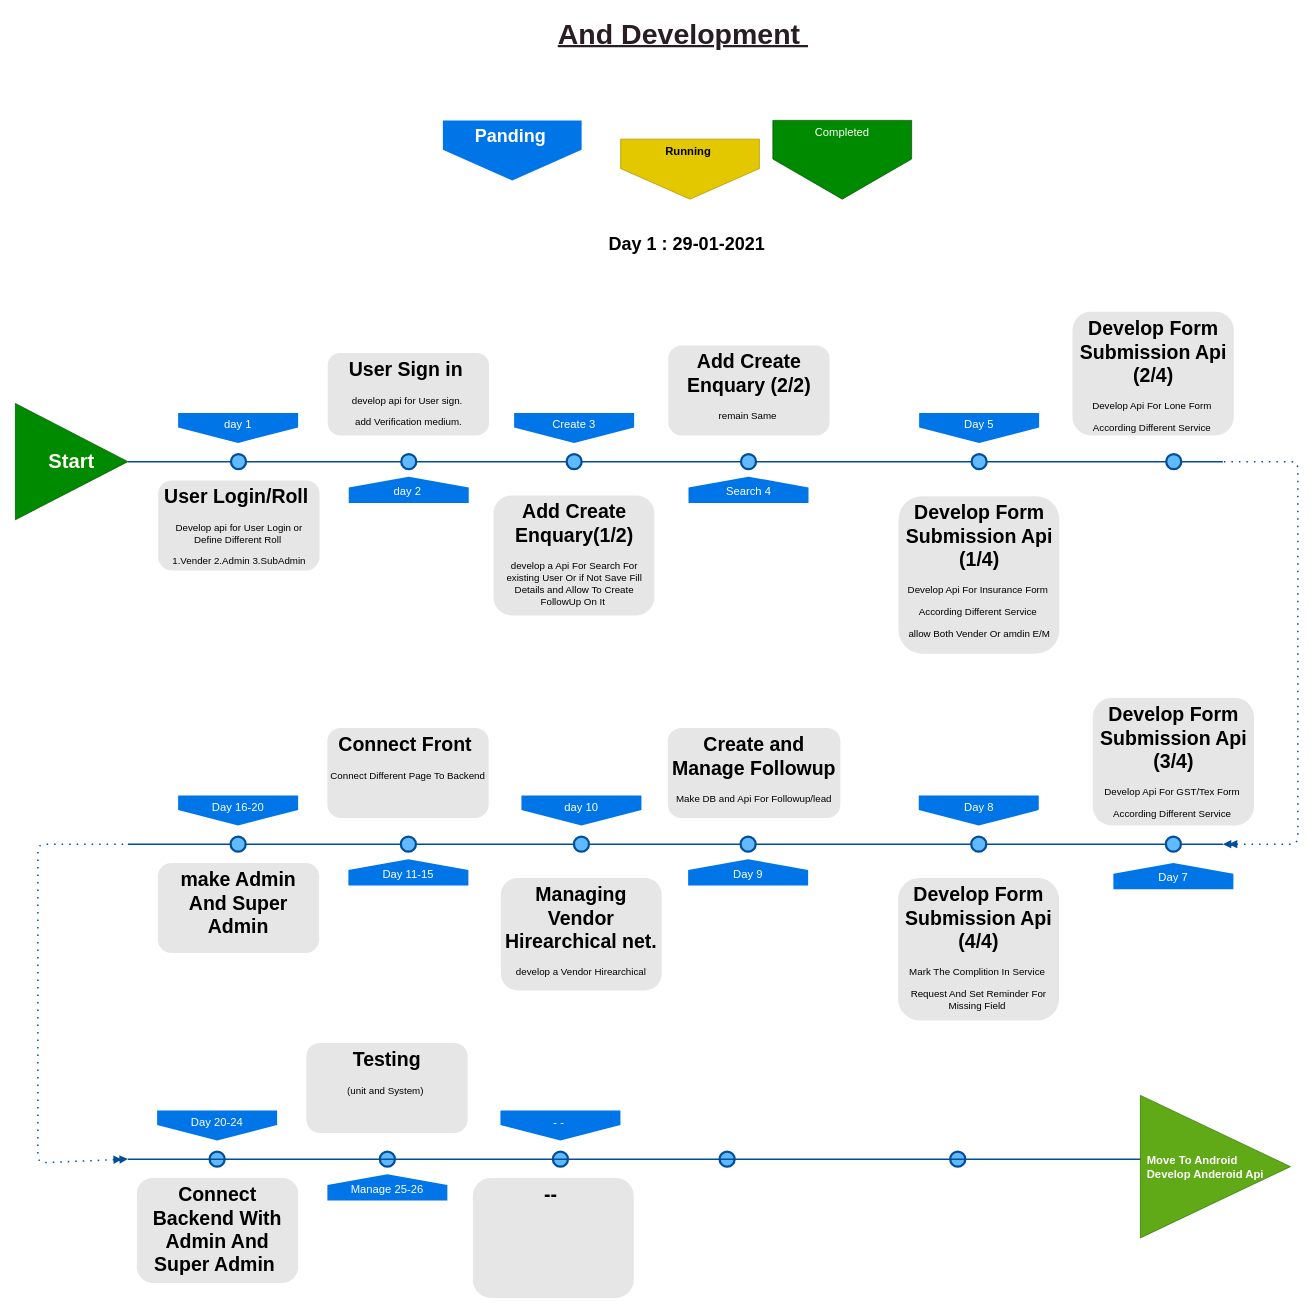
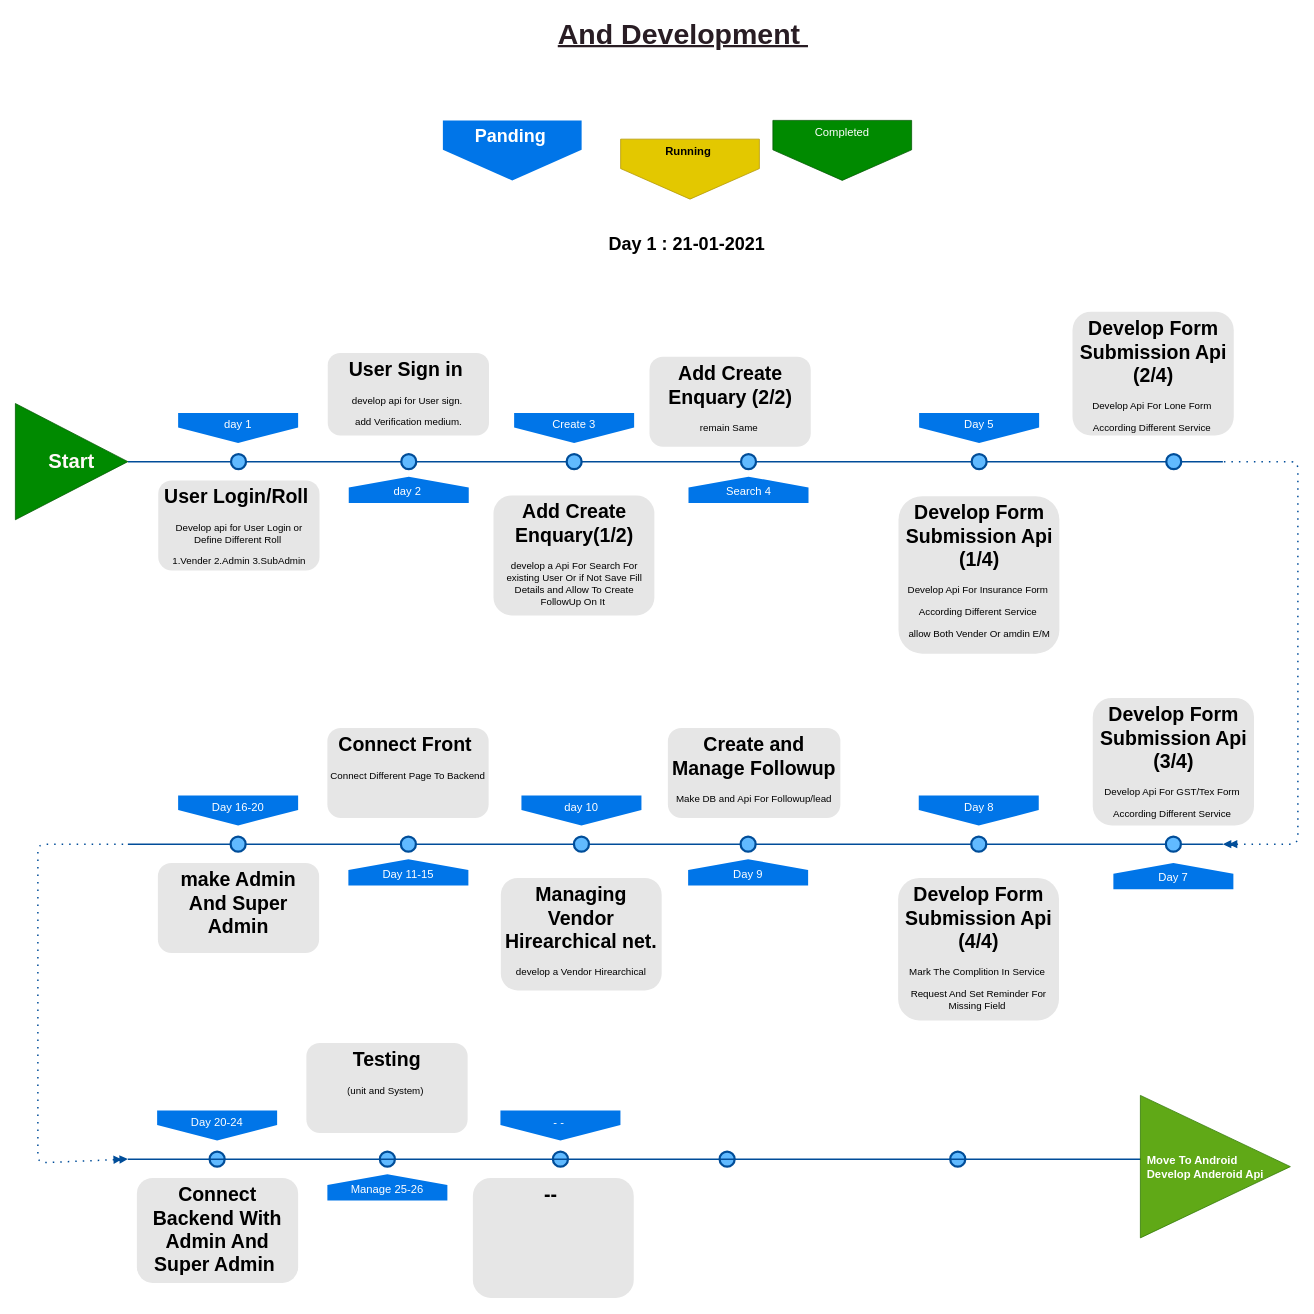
node "Completed": size 139x79 -> 139x60
node "Day 1 : 29-01-2021": label "Day 1 : 29-01-2021" -> "Day 1 : 21-01-2021"
node "Add Create Enquary (2/2)remain Same": moved (749, 390) -> (730, 402)
